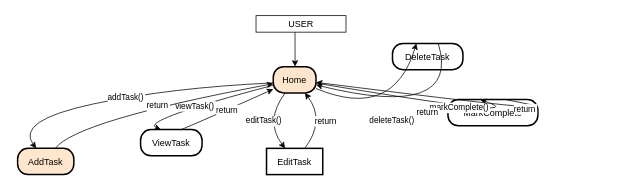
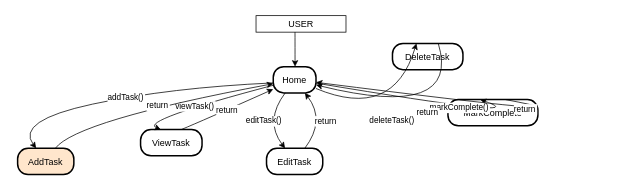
node "Home": fillcolor #ffe6cc -> #ffffff
node "EditTask": shape rectangle -> rounded rectangle
